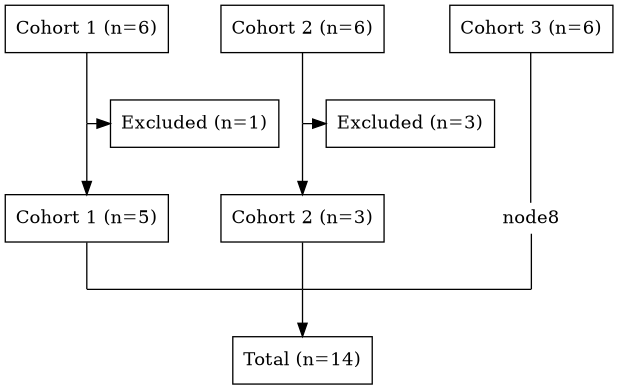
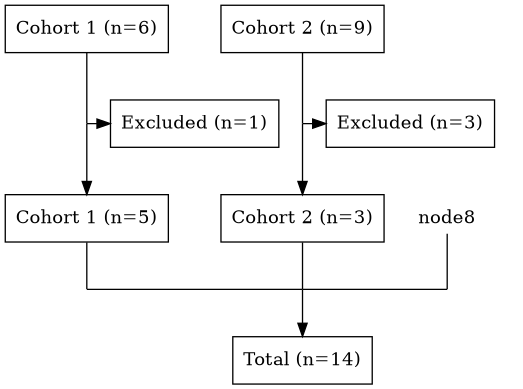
node "Cohort 2 (n=6)": label "Cohort 2 (n=6)" -> "Cohort 2 (n=9)"
node "Cohort 3 (n=6)": removed
